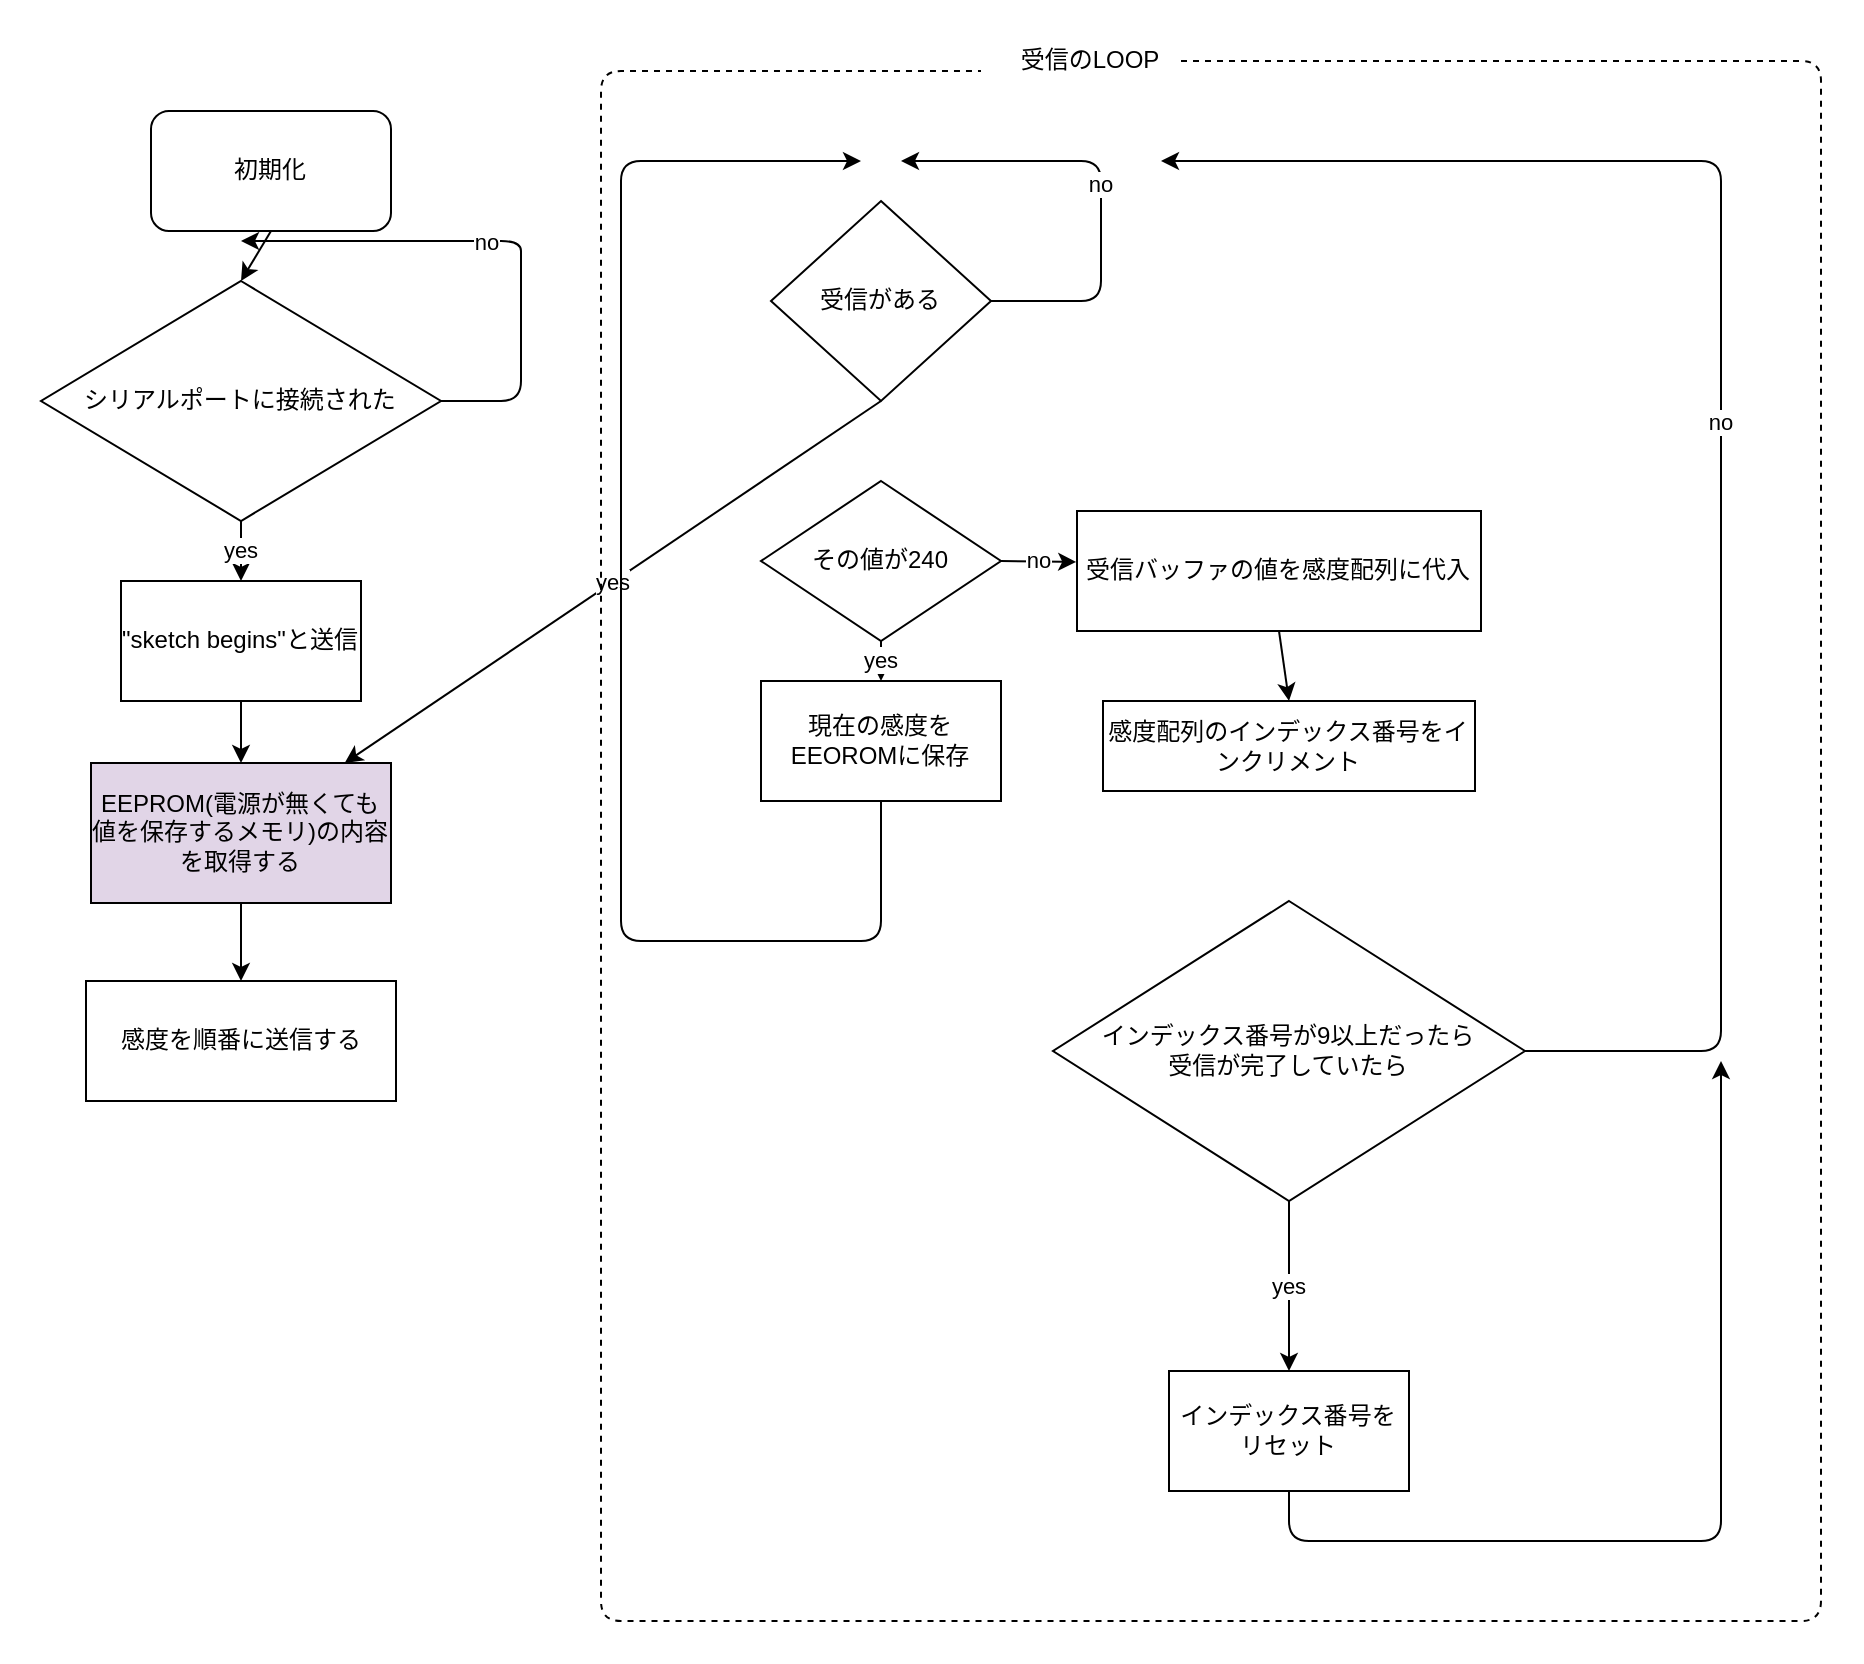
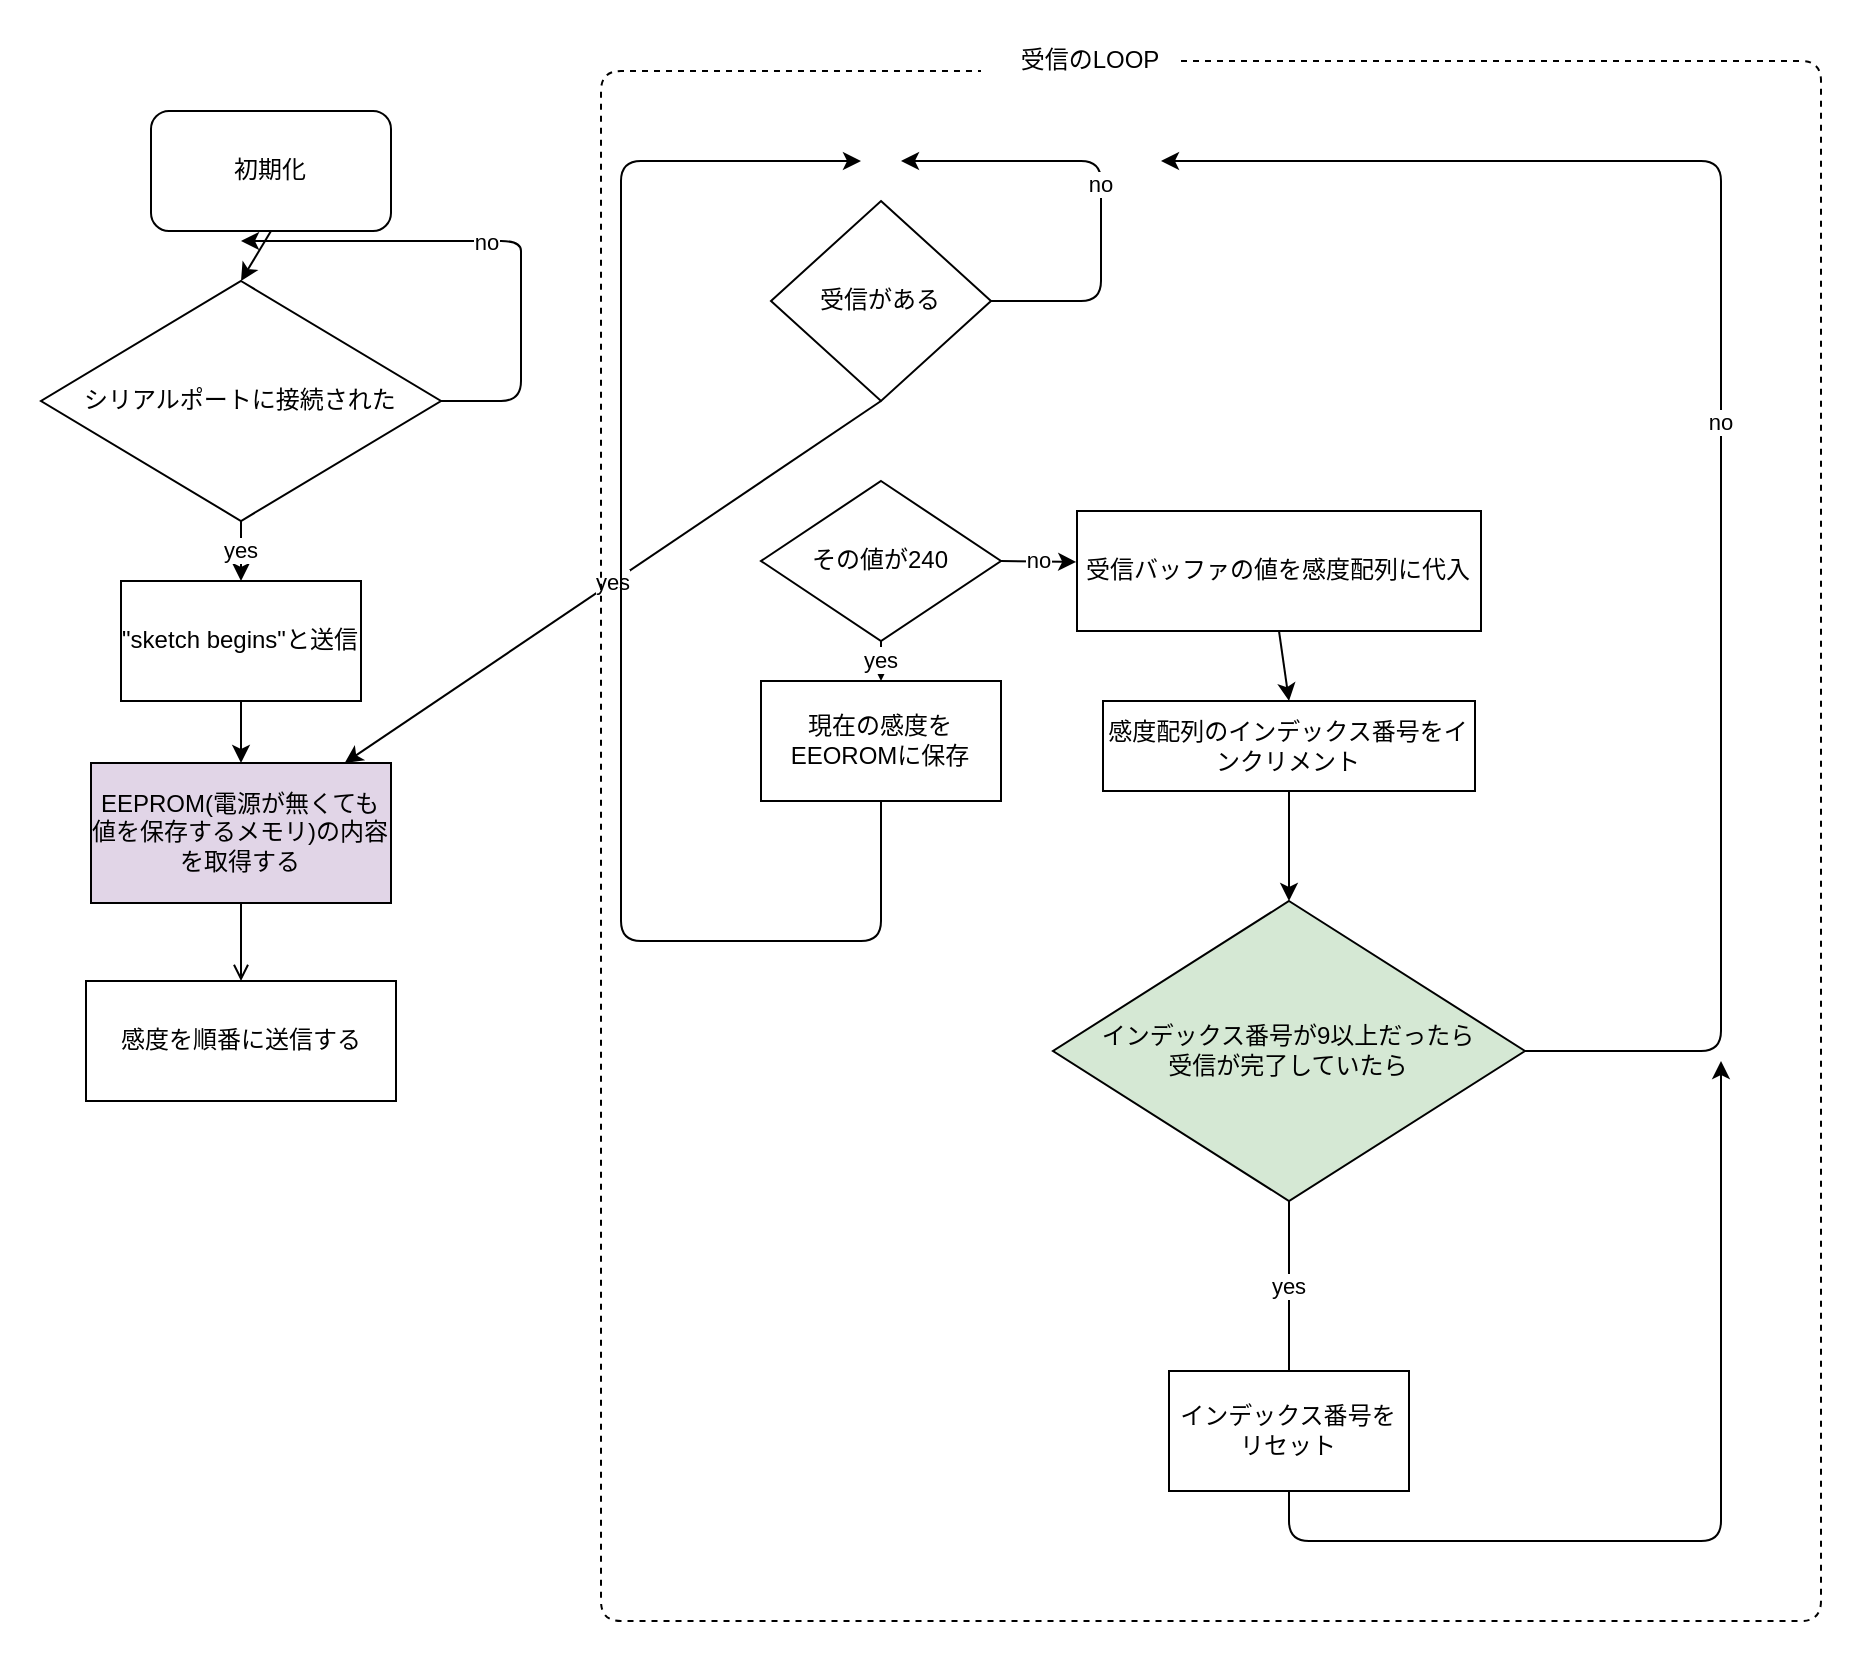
edge "感度配列のインデックス番号をインクリメント" -> "インデックス番号が9以上だったら 受信が完了していたら": added
edge "EEPROM(電源が無くても値を保存するメモリ)の内容を取得する" -> "感度を順番に送信する": arrowhead classic -> open
node "インデックス番号が9以上だったら 受信が完了していたら": fillcolor #ffffff -> #d5e8d4
edge "インデックス番号が9以上だったら 受信が完了していたら" -> "インデックス番号をリセット": arrowhead classic -> none
